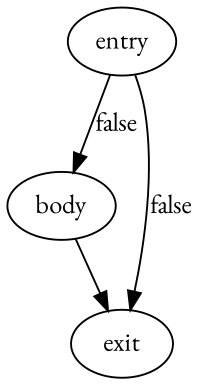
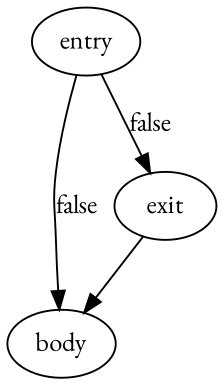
edge "body" -> "exit": reversed
